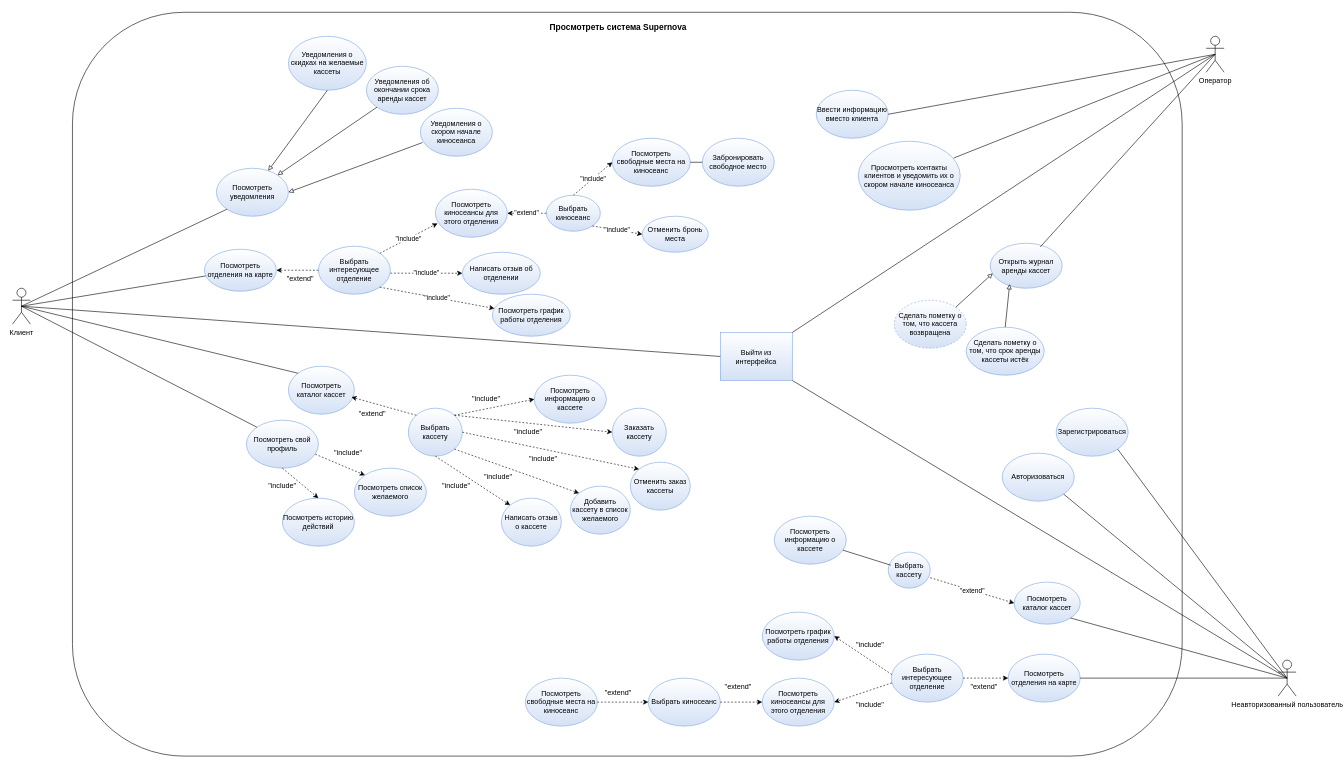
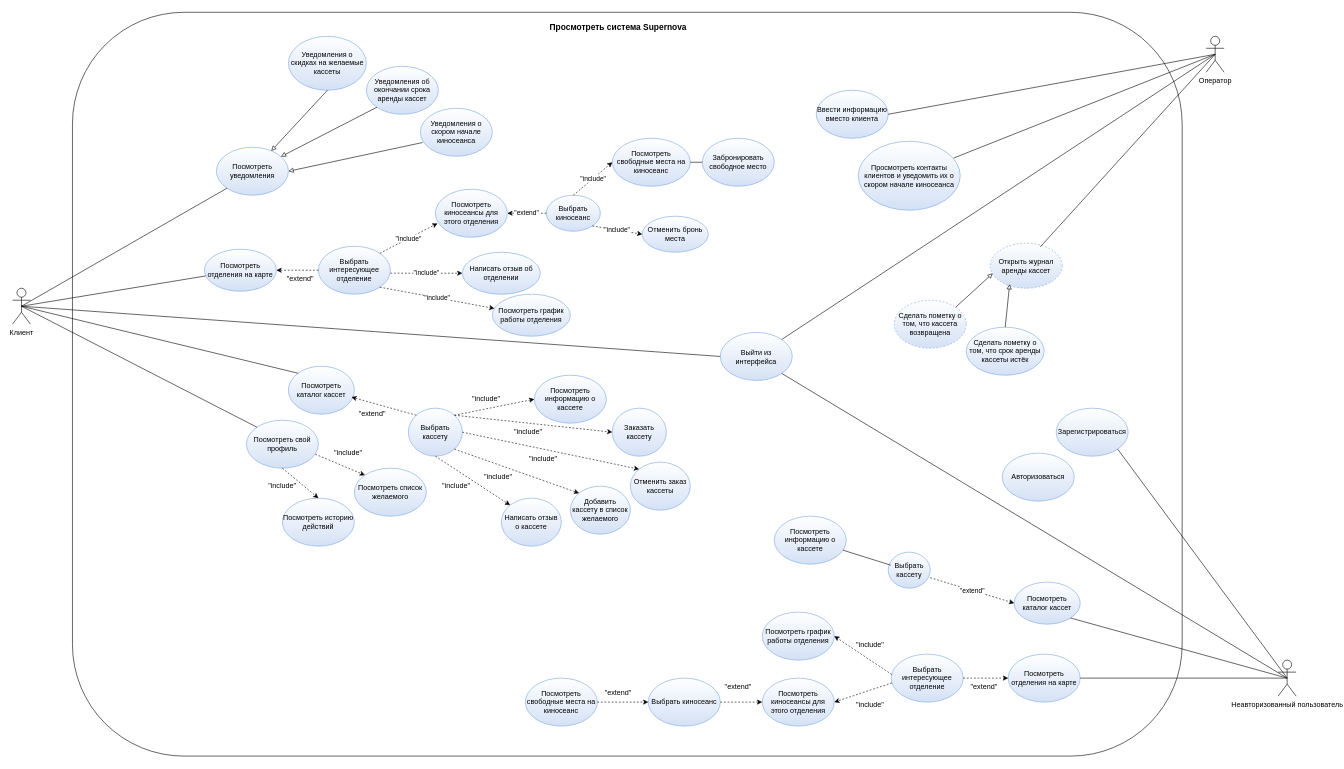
node "Посмотреть уведомления": moved (252, 192) -> (252, 171)
node "Открыть журнал аренды кассет": style solid -> dashed
node "Выйти из интерфейса": shape rectangle -> ellipse
edge "Авторизоваться" -- "Неавторизованный пользователь": removed
